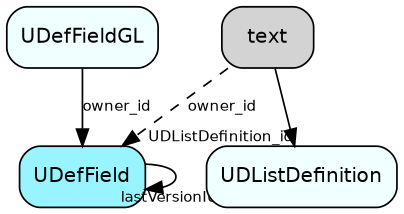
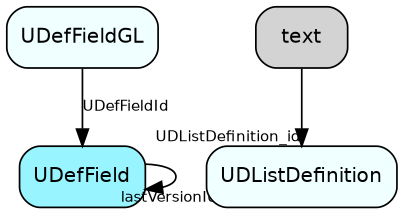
edge "text" -> "UDefField": removed, label "owner_id"
edge "UDefFieldGL" -> "UDefField": label "owner_id" -> "UDefFieldId"
